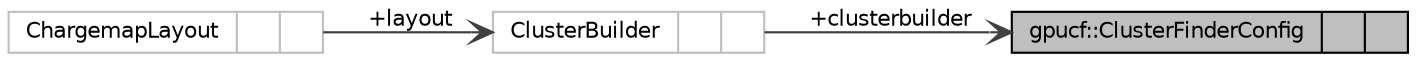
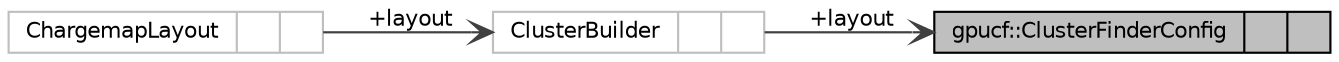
edge "ClusterBuilder" -> "gpucf::ClusterFinderConfig": label " +clusterbuilder" -> " +layout"
